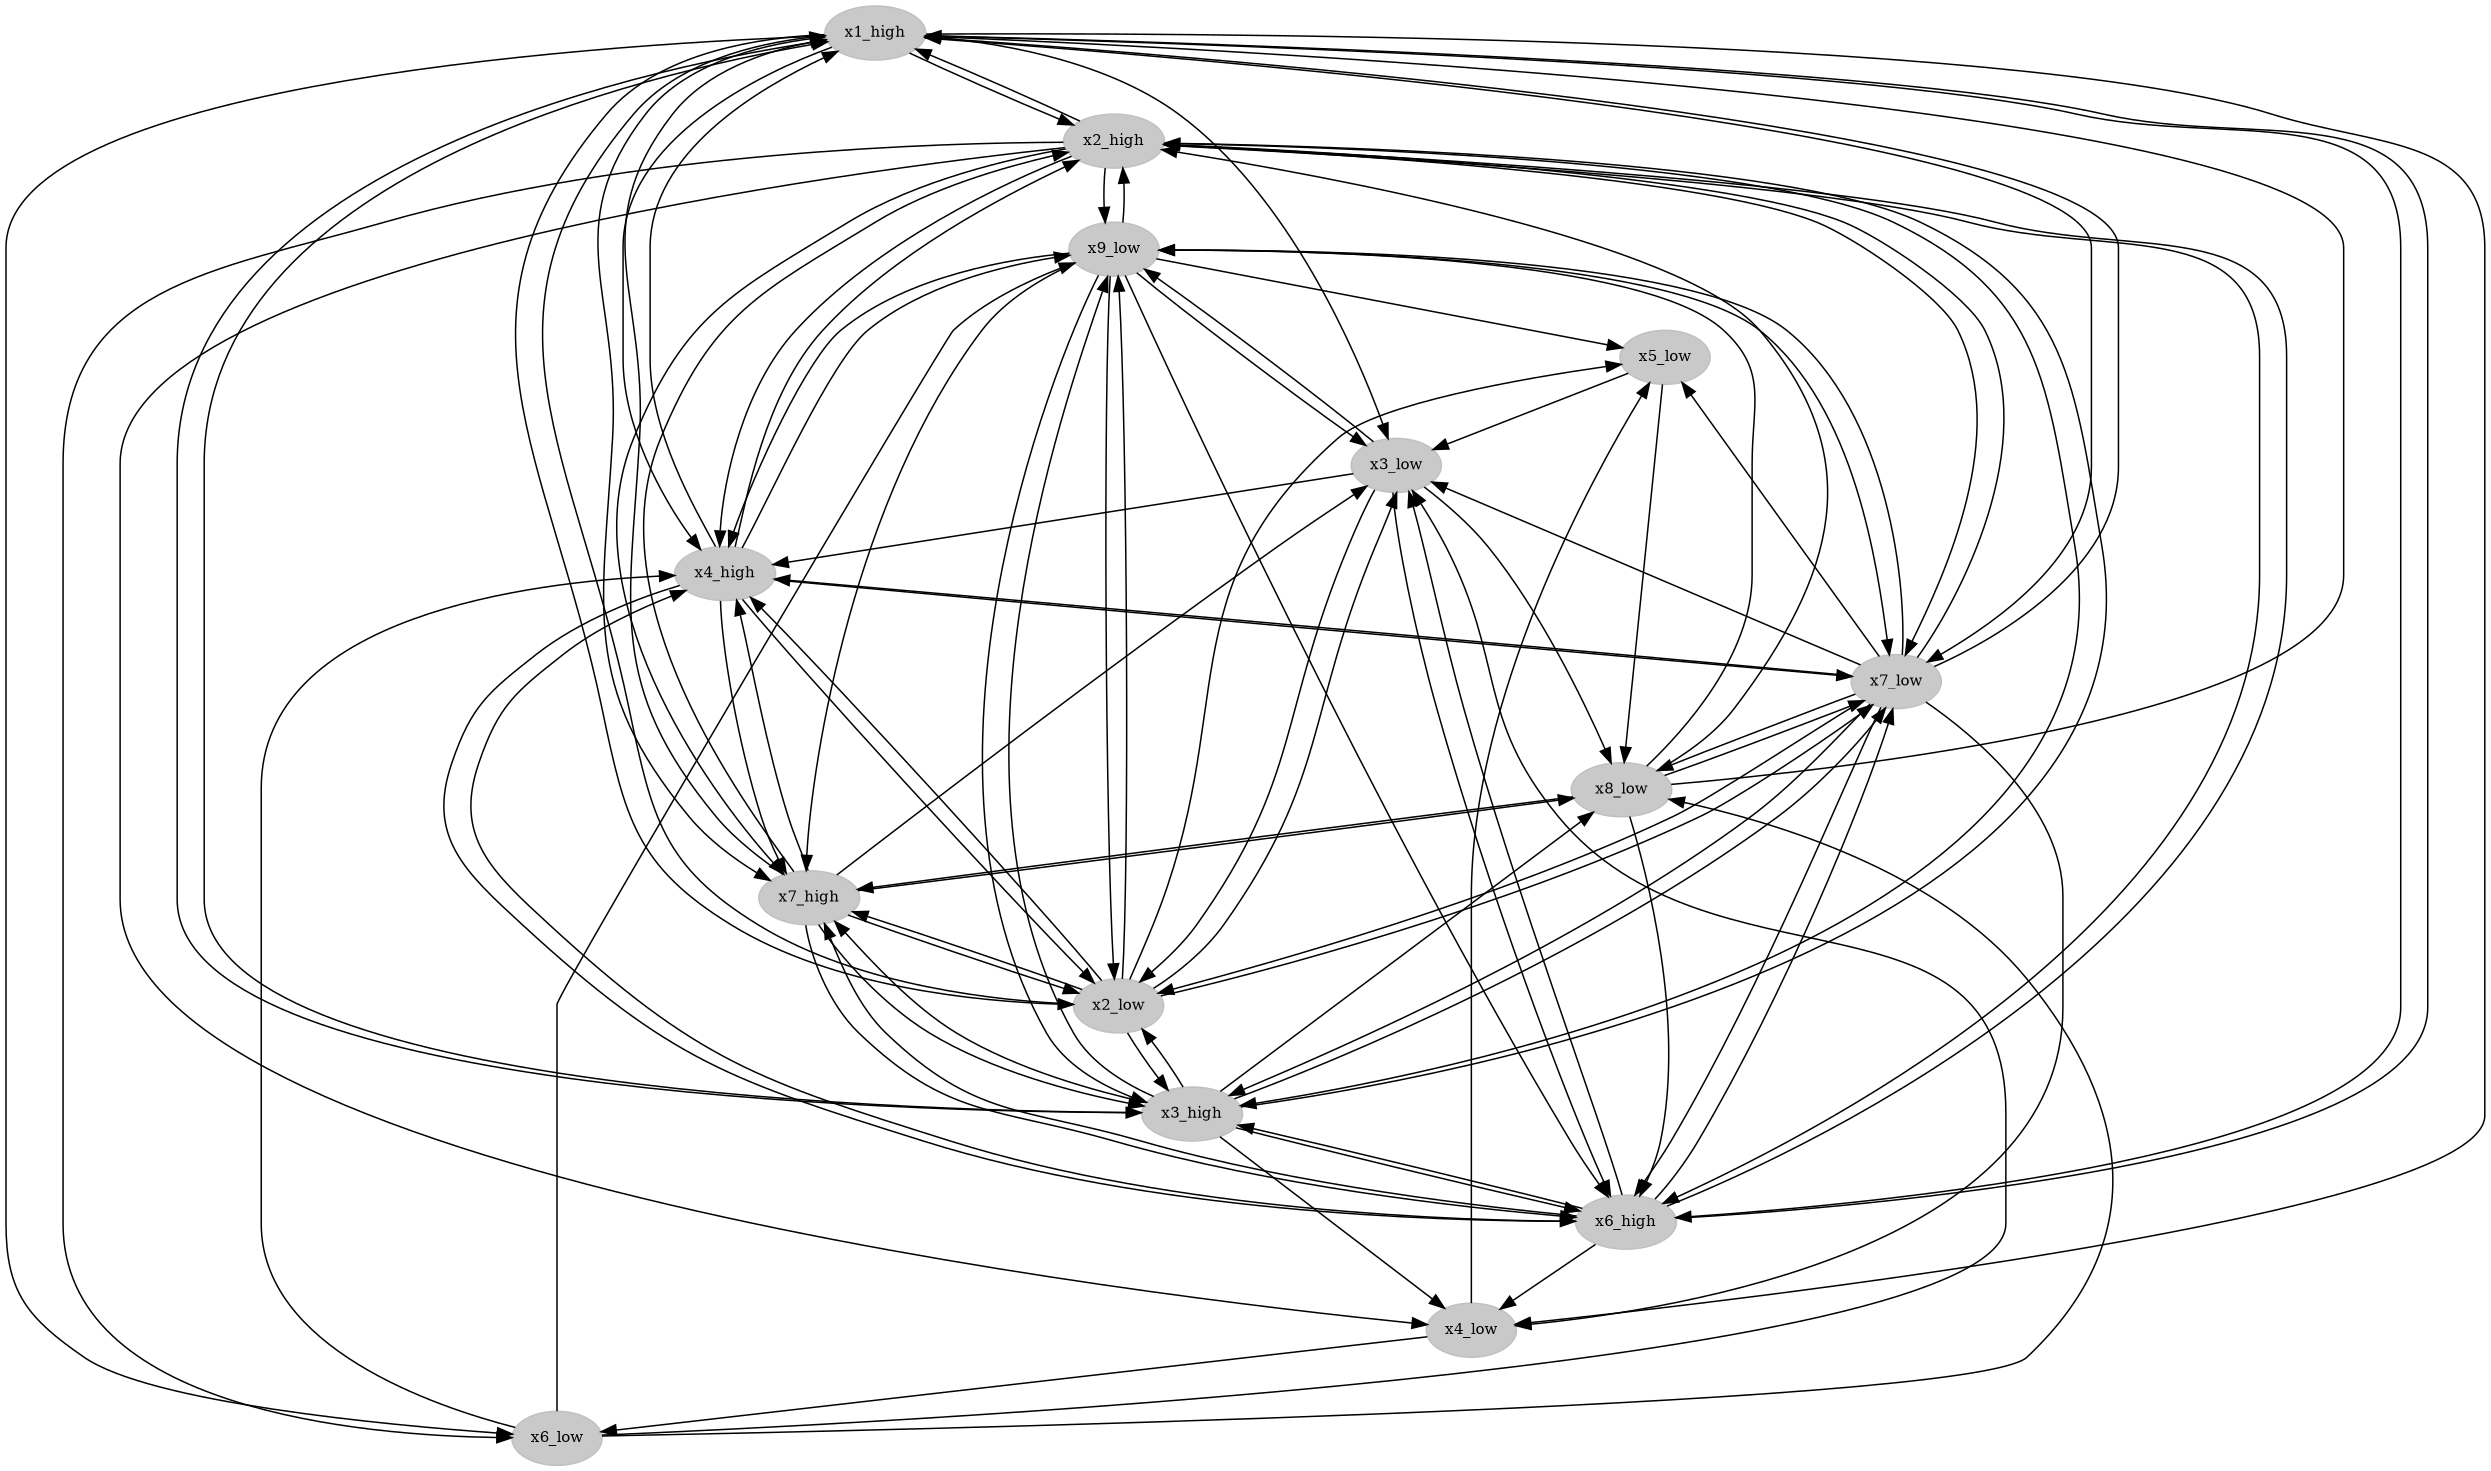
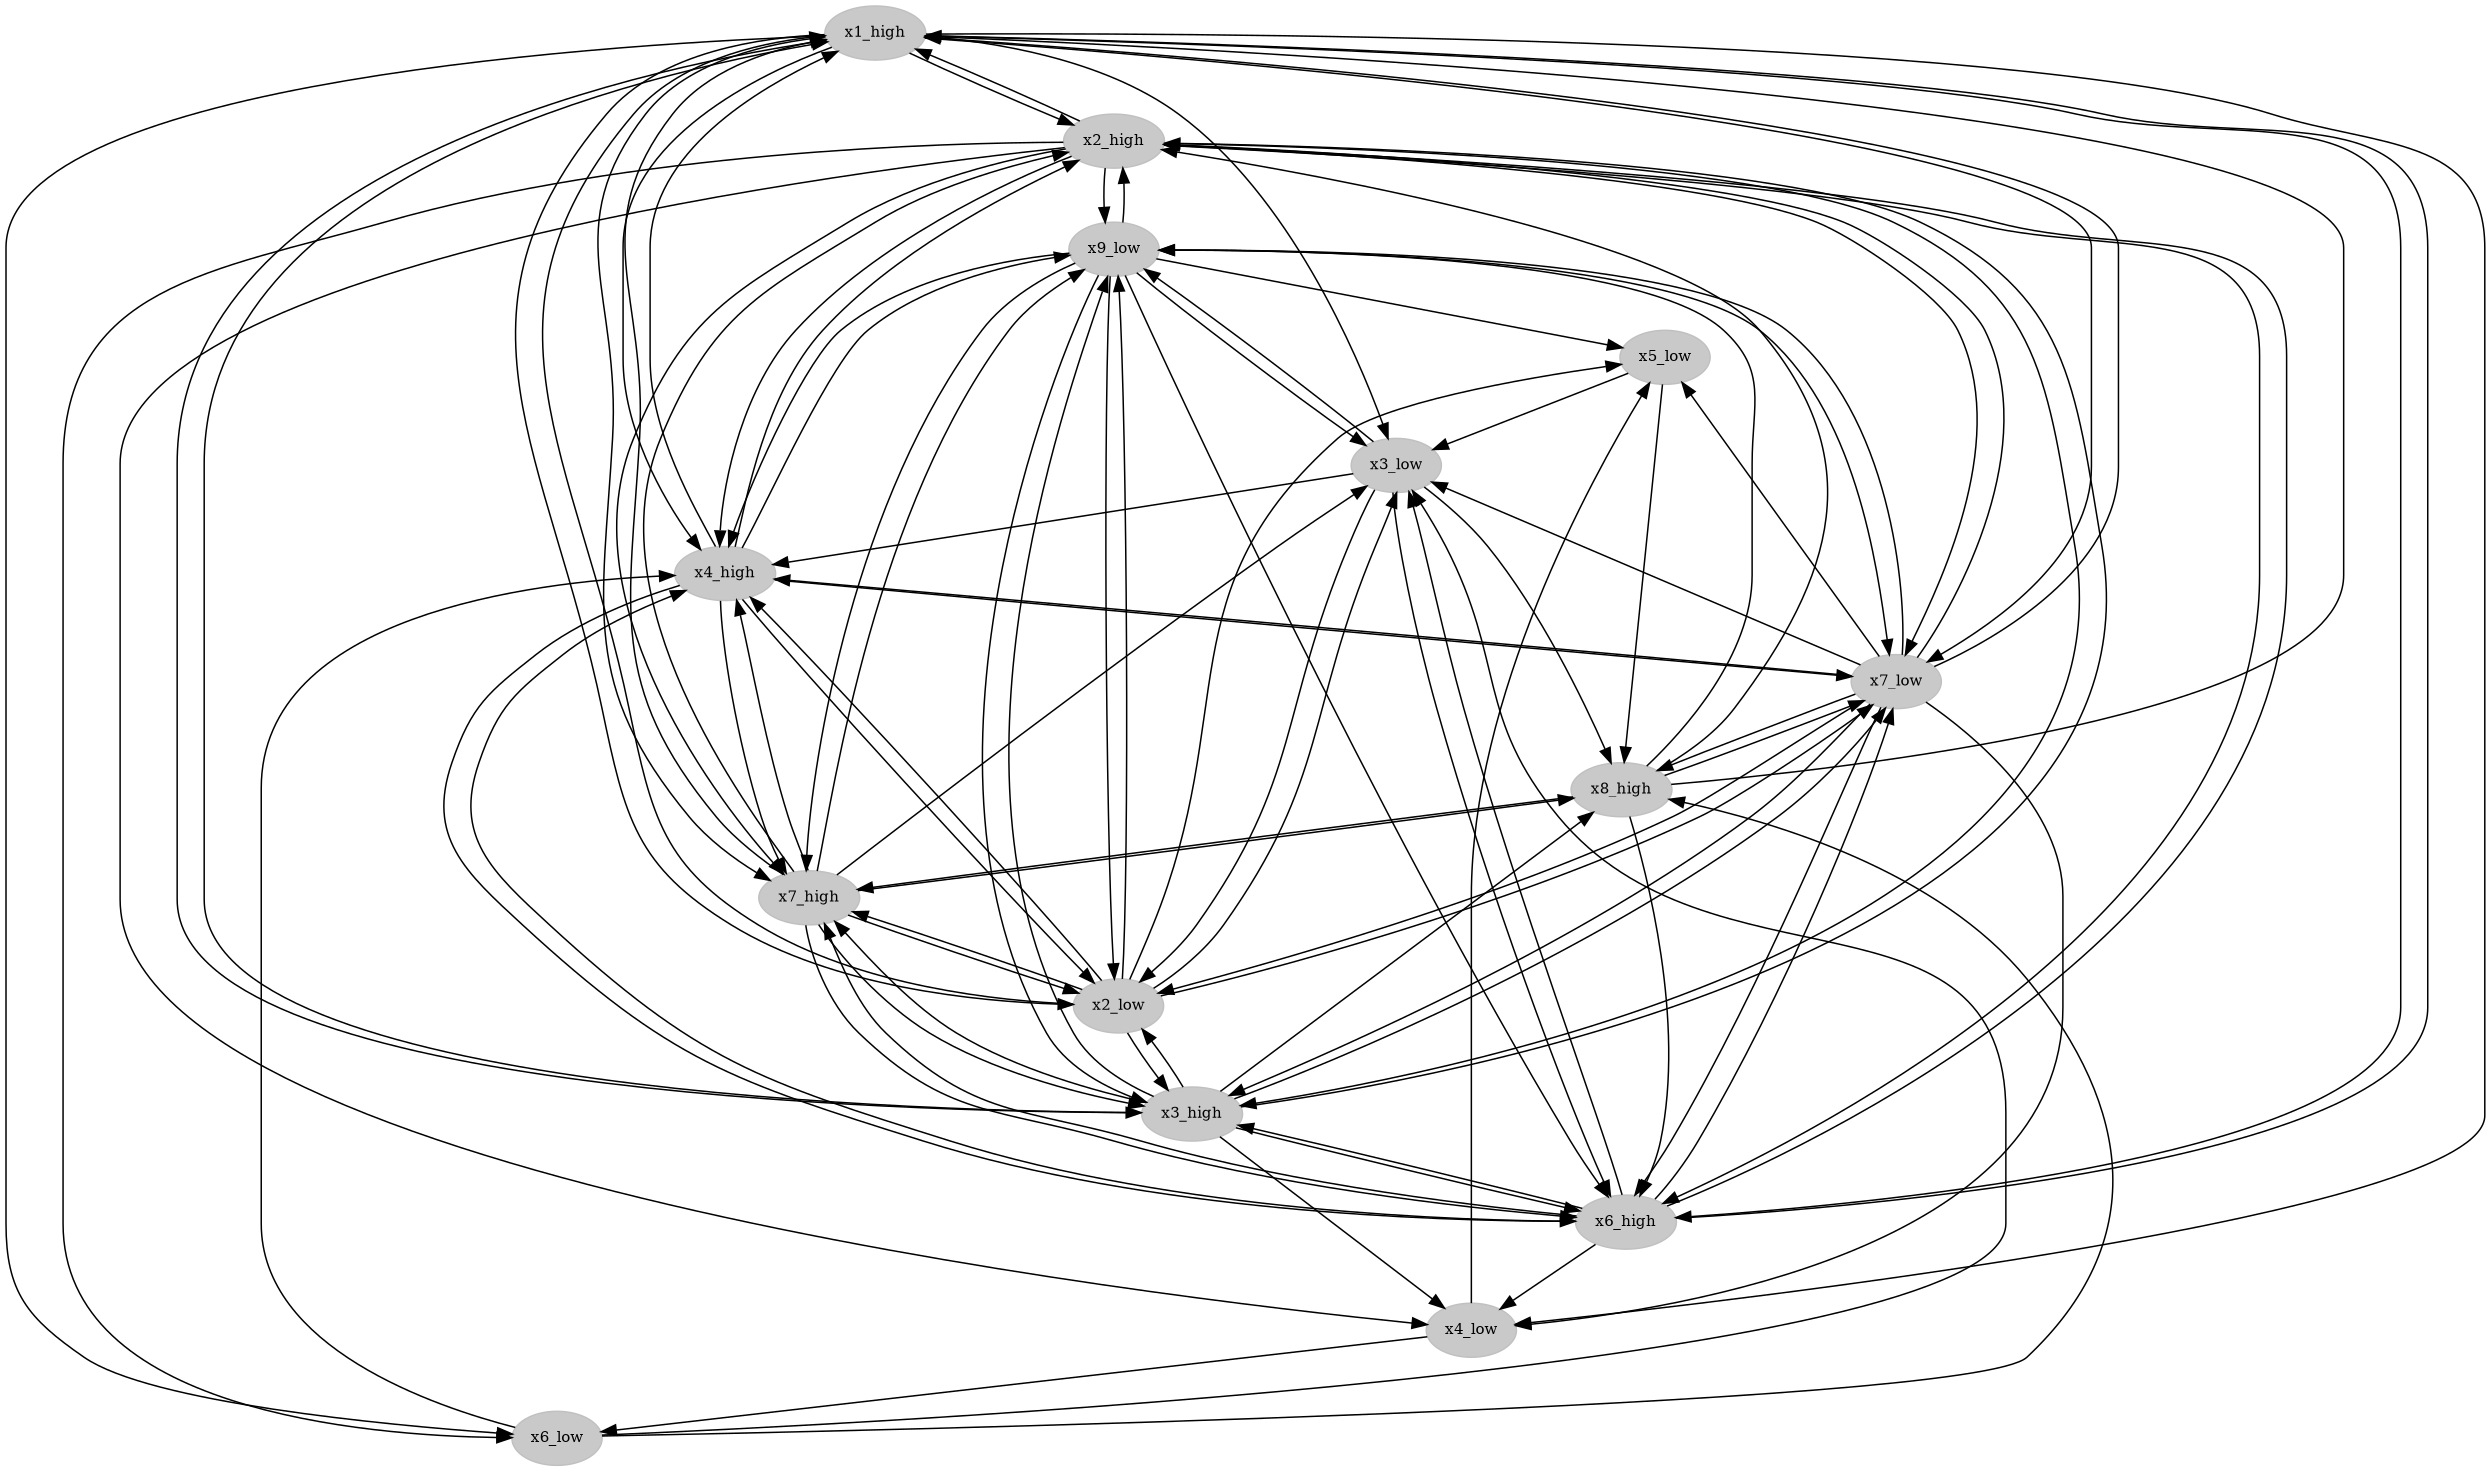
edge "x6_low" -> "x9_low": now "x7_high" -> "x9_low"
node "x8_low": label "x8_low" -> "x8_high"
